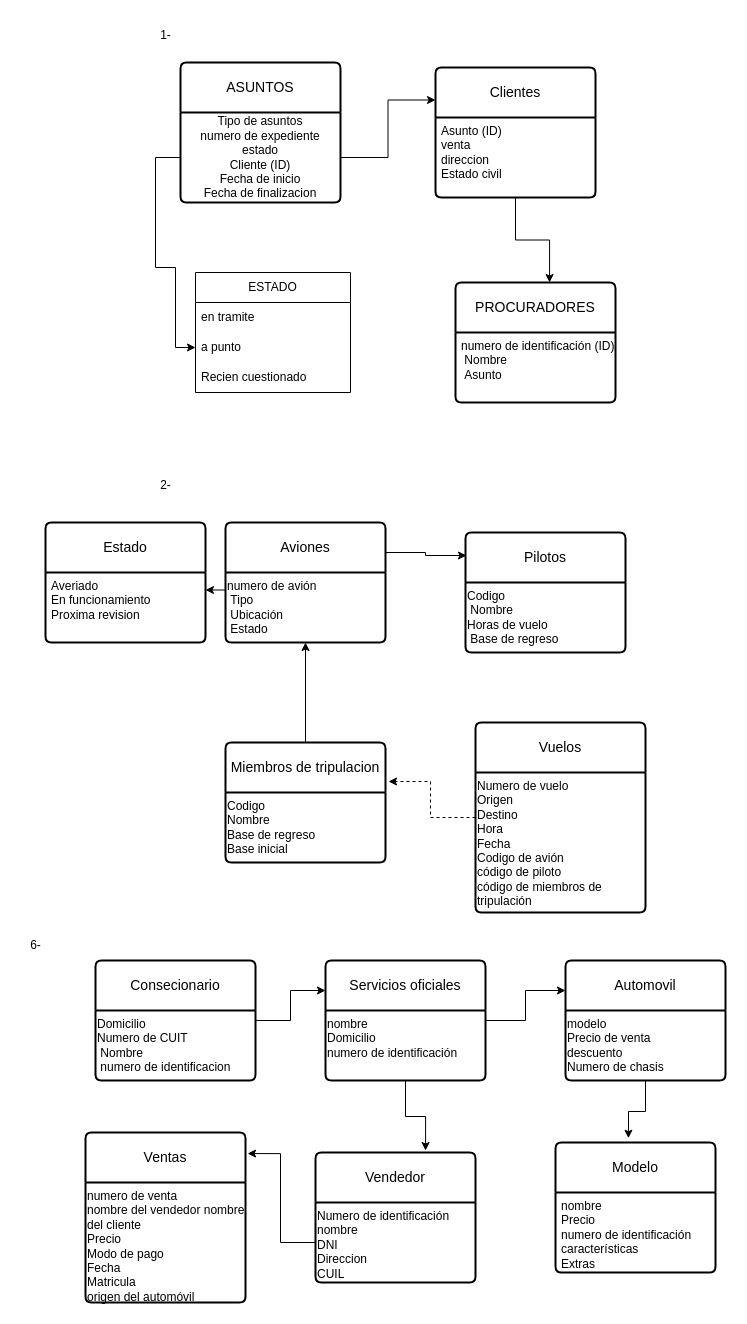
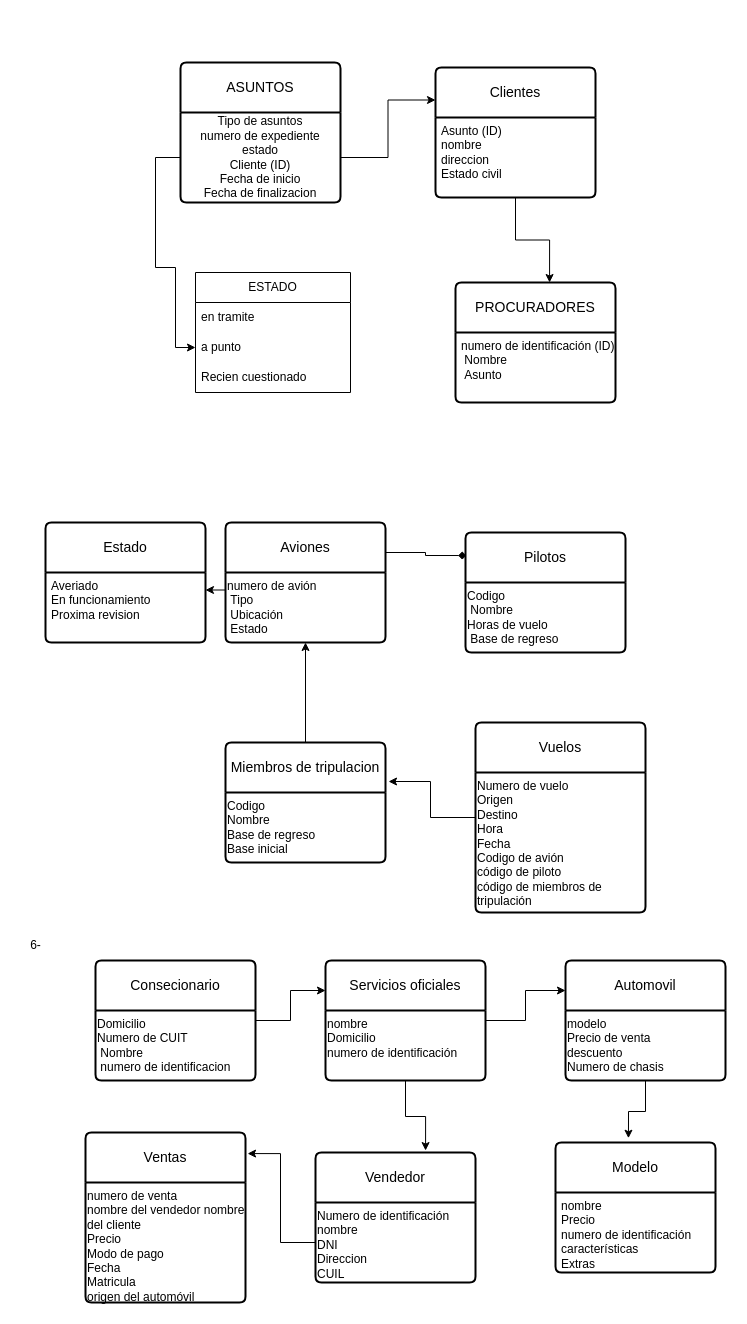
node "1-": removed
node "Asunto (ID) venta direccion Estado civil": label "Asunto (ID) venta direccion Estado civil" -> "Asunto (ID) nombre direccion Estado civil"
node "2-": removed
edge "Aviones" -> "Pilotos": arrowhead classic -> diamond
edge "Vuelos" -> "Miembros de tripulacion": style dashed -> solid
